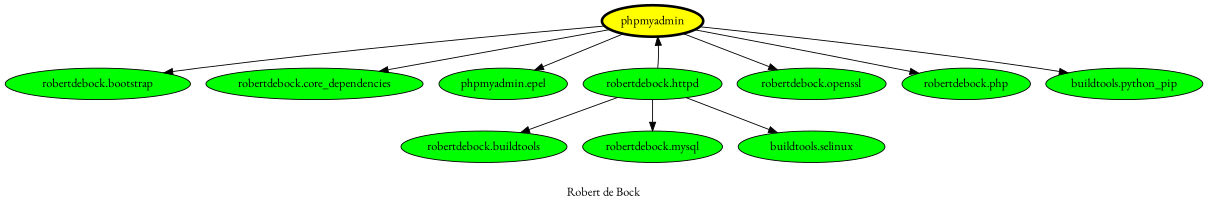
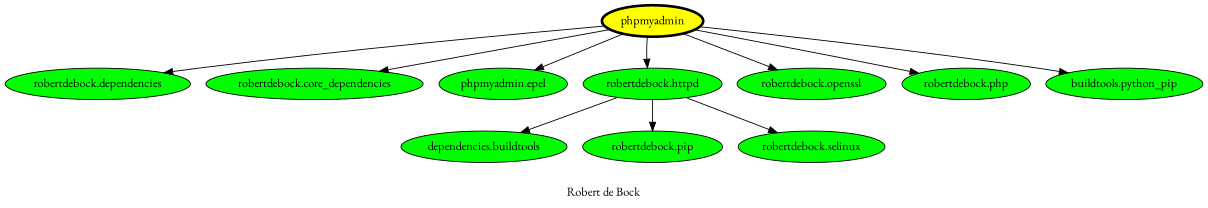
edge "robertdebock.httpd" -> "phpmyadmin": reversed
node "robertdebock.bootstrap": label "robertdebock.bootstrap" -> "robertdebock.dependencies"
node "robertdebock.buildtools": label "robertdebock.buildtools" -> "dependencies.buildtools"
node "robertdebock.mysql": label "robertdebock.mysql" -> "robertdebock.pip"
node "buildtools.selinux": label "buildtools.selinux" -> "robertdebock.selinux"
